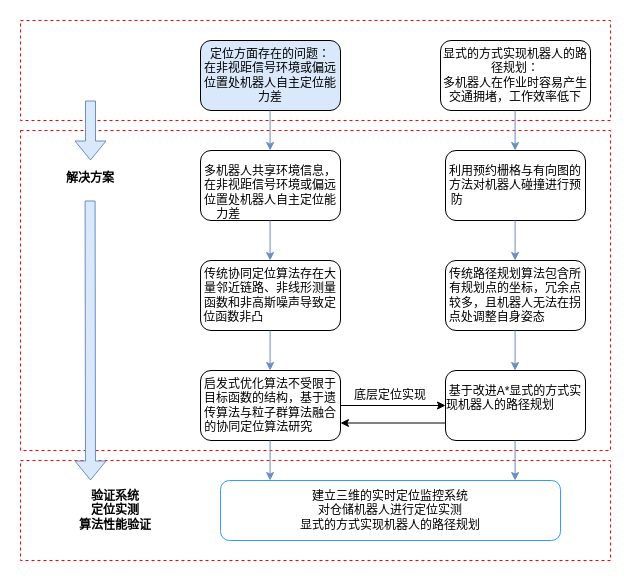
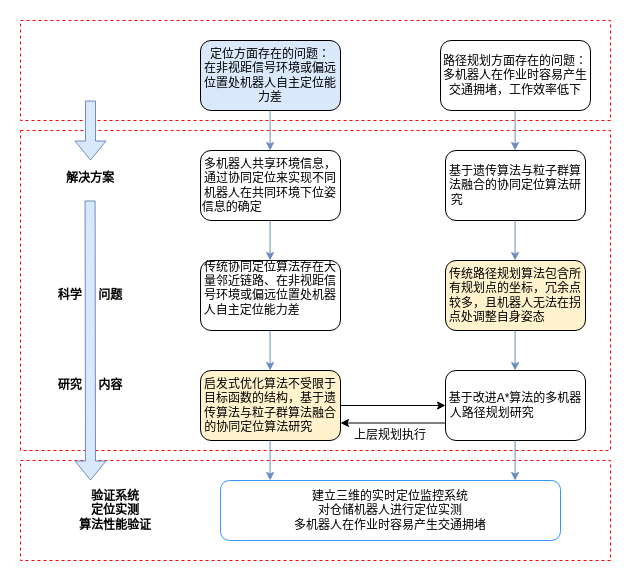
node "显式的方式实现机器人的路径规划： 多机器人在作业时容易产生交通拥堵，工作效率低下": label "显式的方式实现机器人的路径规划： 多机器人在作业时容易产生交通拥堵，工作效率低下" -> "路径规划方面存在的问题： 多机器人在作业时容易产生交通拥堵，工作效率低下"
node "多机器人共享环境信息，在非视距信号环境或偏远位置处机器人自主定位能力差": label "多机器人共享环境信息，在非视距信号环境或偏远位置处机器人自主定位能力差" -> "多机器人共享环境信息，通过协同定位来实现不同机器人在共同环境下位姿信息的确定"
node "利用预约栅格与有向图的方法对机器人碰撞进行预防": label "利用预约栅格与有向图的方法对机器人碰撞进行预防" -> "基于遗传算法与粒子群算法融合的协同定位算法研究"
node "科学 问题": added
node "传统协同定位算法存在大量邻近链路、非线形测量函数和非高斯噪声导致定位函数非凸": label "传统协同定位算法存在大量邻近链路、非线形测量函数和非高斯噪声导致定位函数非凸" -> "传统协同定位算法存在大量邻近链路、在非视距信号环境或偏远位置处机器人自主定位能力差"
node "传统路径规划算法包含所有规划点的坐标，冗余点较多，且机器人无法在拐点处调整自身姿态": fillcolor #ffffff -> #fff2cc
node "研究 内容": added
node "底层定位实现": removed
node "启发式优化算法不受限于目标函数的结构，基于遗传算法与粒子群算法融合的协同定位算法研究": fillcolor #ffffff -> #fff2cc
node "基于改进A*显式的方式实现机器人的路径规划": label "基于改进A*显式的方式实现机器人的路径规划" -> "基于改进A*算法的多机器人路径规划研究"
node "上层规划执行": added
node "建立三维的实时定位监控系统 对仓储机器人进行定位实测 显式的方式实现机器人的路径规划": label "建立三维的实时定位监控系统 对仓储机器人进行定位实测 显式的方式实现机器人的路径规划" -> "建立三维的实时定位监控系统 对仓储机器人进行定位实测 多机器人在作业时容易产生交通拥堵"
